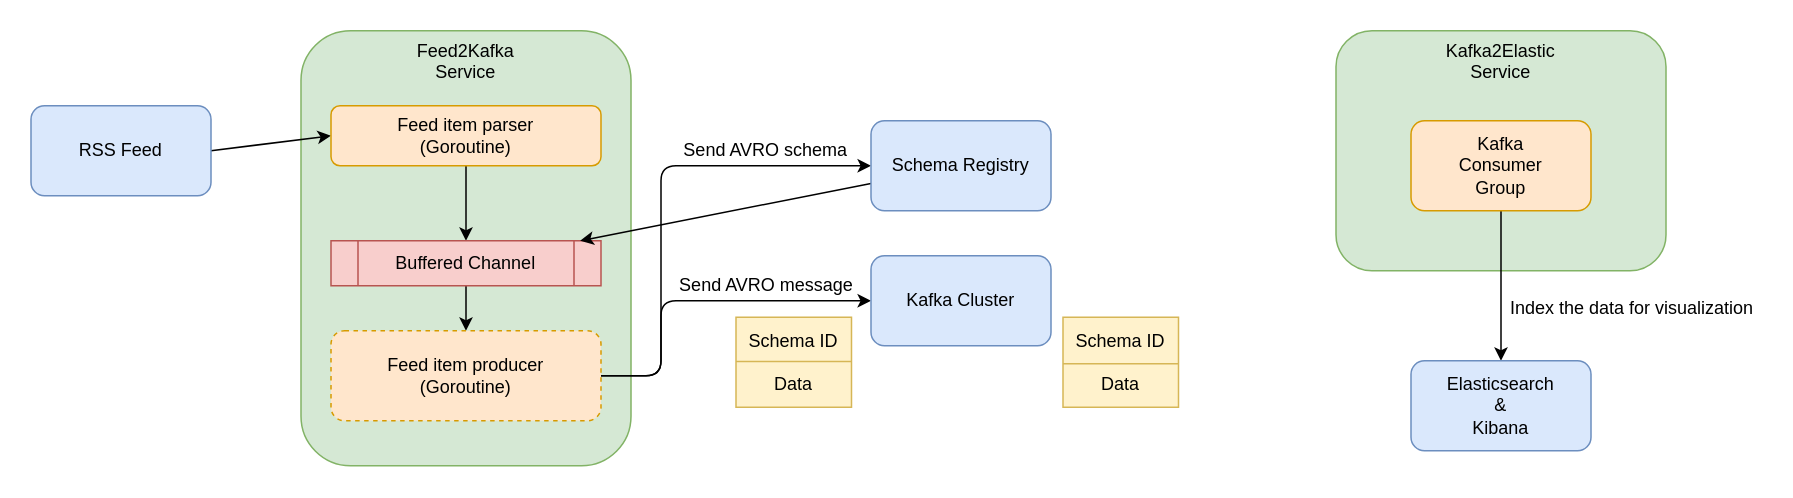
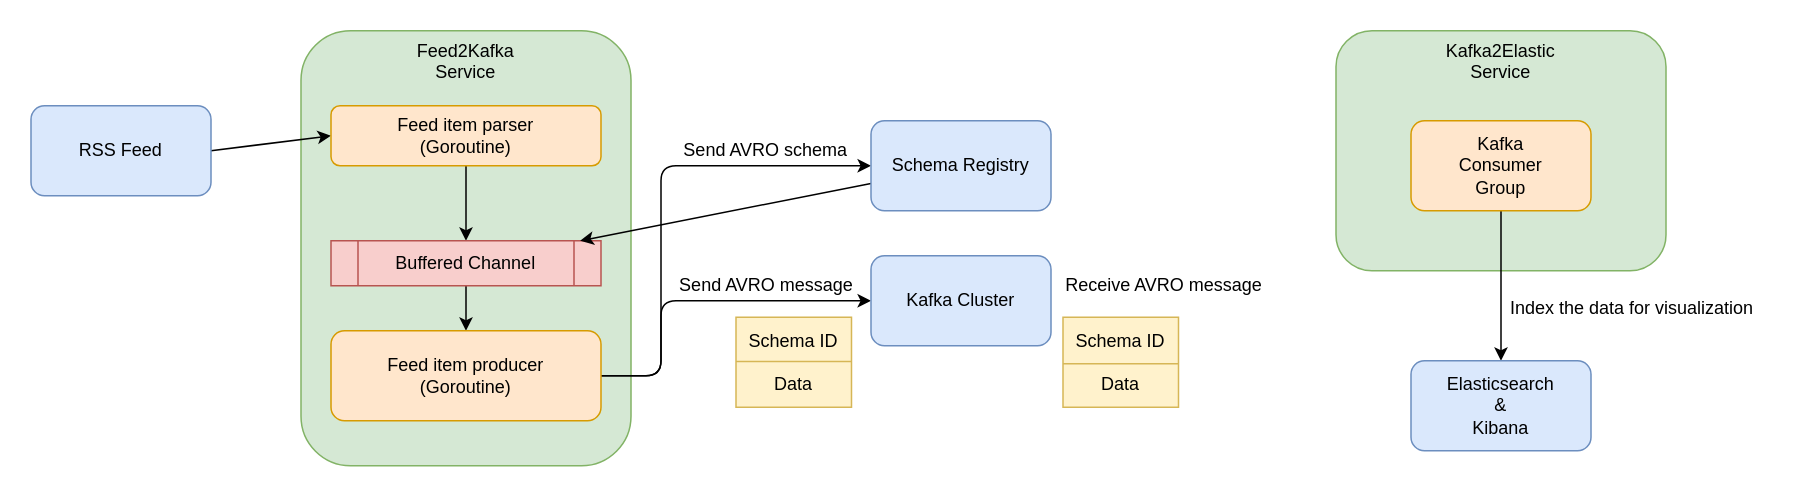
node "Receive AVRO message": added
node "Feed item producer (Goroutine)": style dashed -> solid
